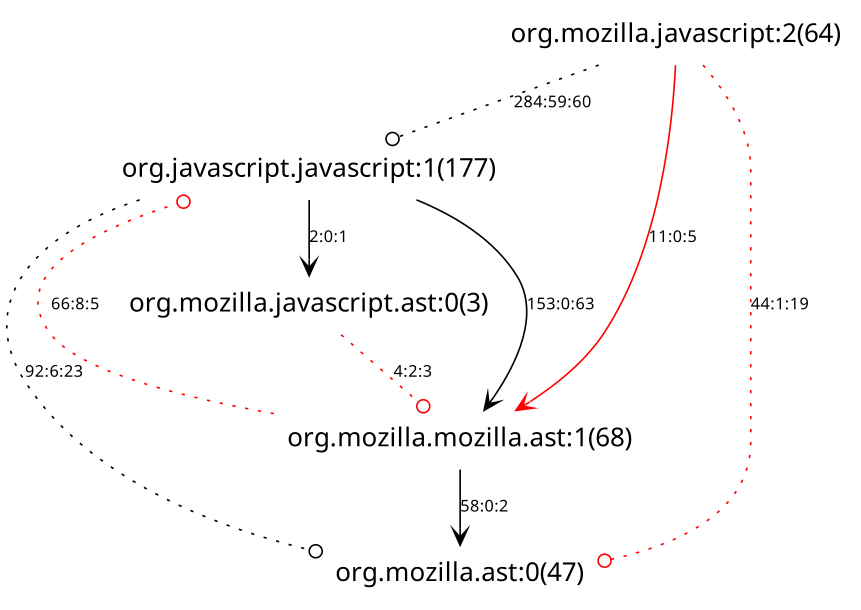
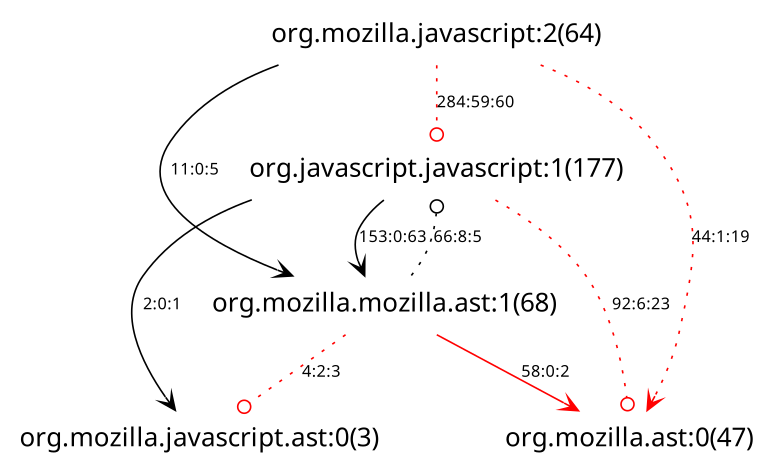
edge "org.mozilla.javascript:2(64)" -> "org.javascript.javascript:1(177)": color black -> red
edge "org.mozilla.javascript:2(64)" -> "org.mozilla.mozilla.ast:1(68)": color red -> black
edge "org.mozilla.mozilla.ast:1(68)" -> "org.javascript.javascript:1(177)": color red -> black
edge "org.mozilla.javascript:2(64)" -> "org.mozilla.ast:0(47)": arrowhead odot -> vee
edge "org.mozilla.javascript.ast:0(3)" -> "org.mozilla.mozilla.ast:1(68)": reversed
edge "org.javascript.javascript:1(177)" -> "org.mozilla.ast:0(47)": color black -> red
edge "org.mozilla.mozilla.ast:1(68)" -> "org.mozilla.ast:0(47)": color black -> red
